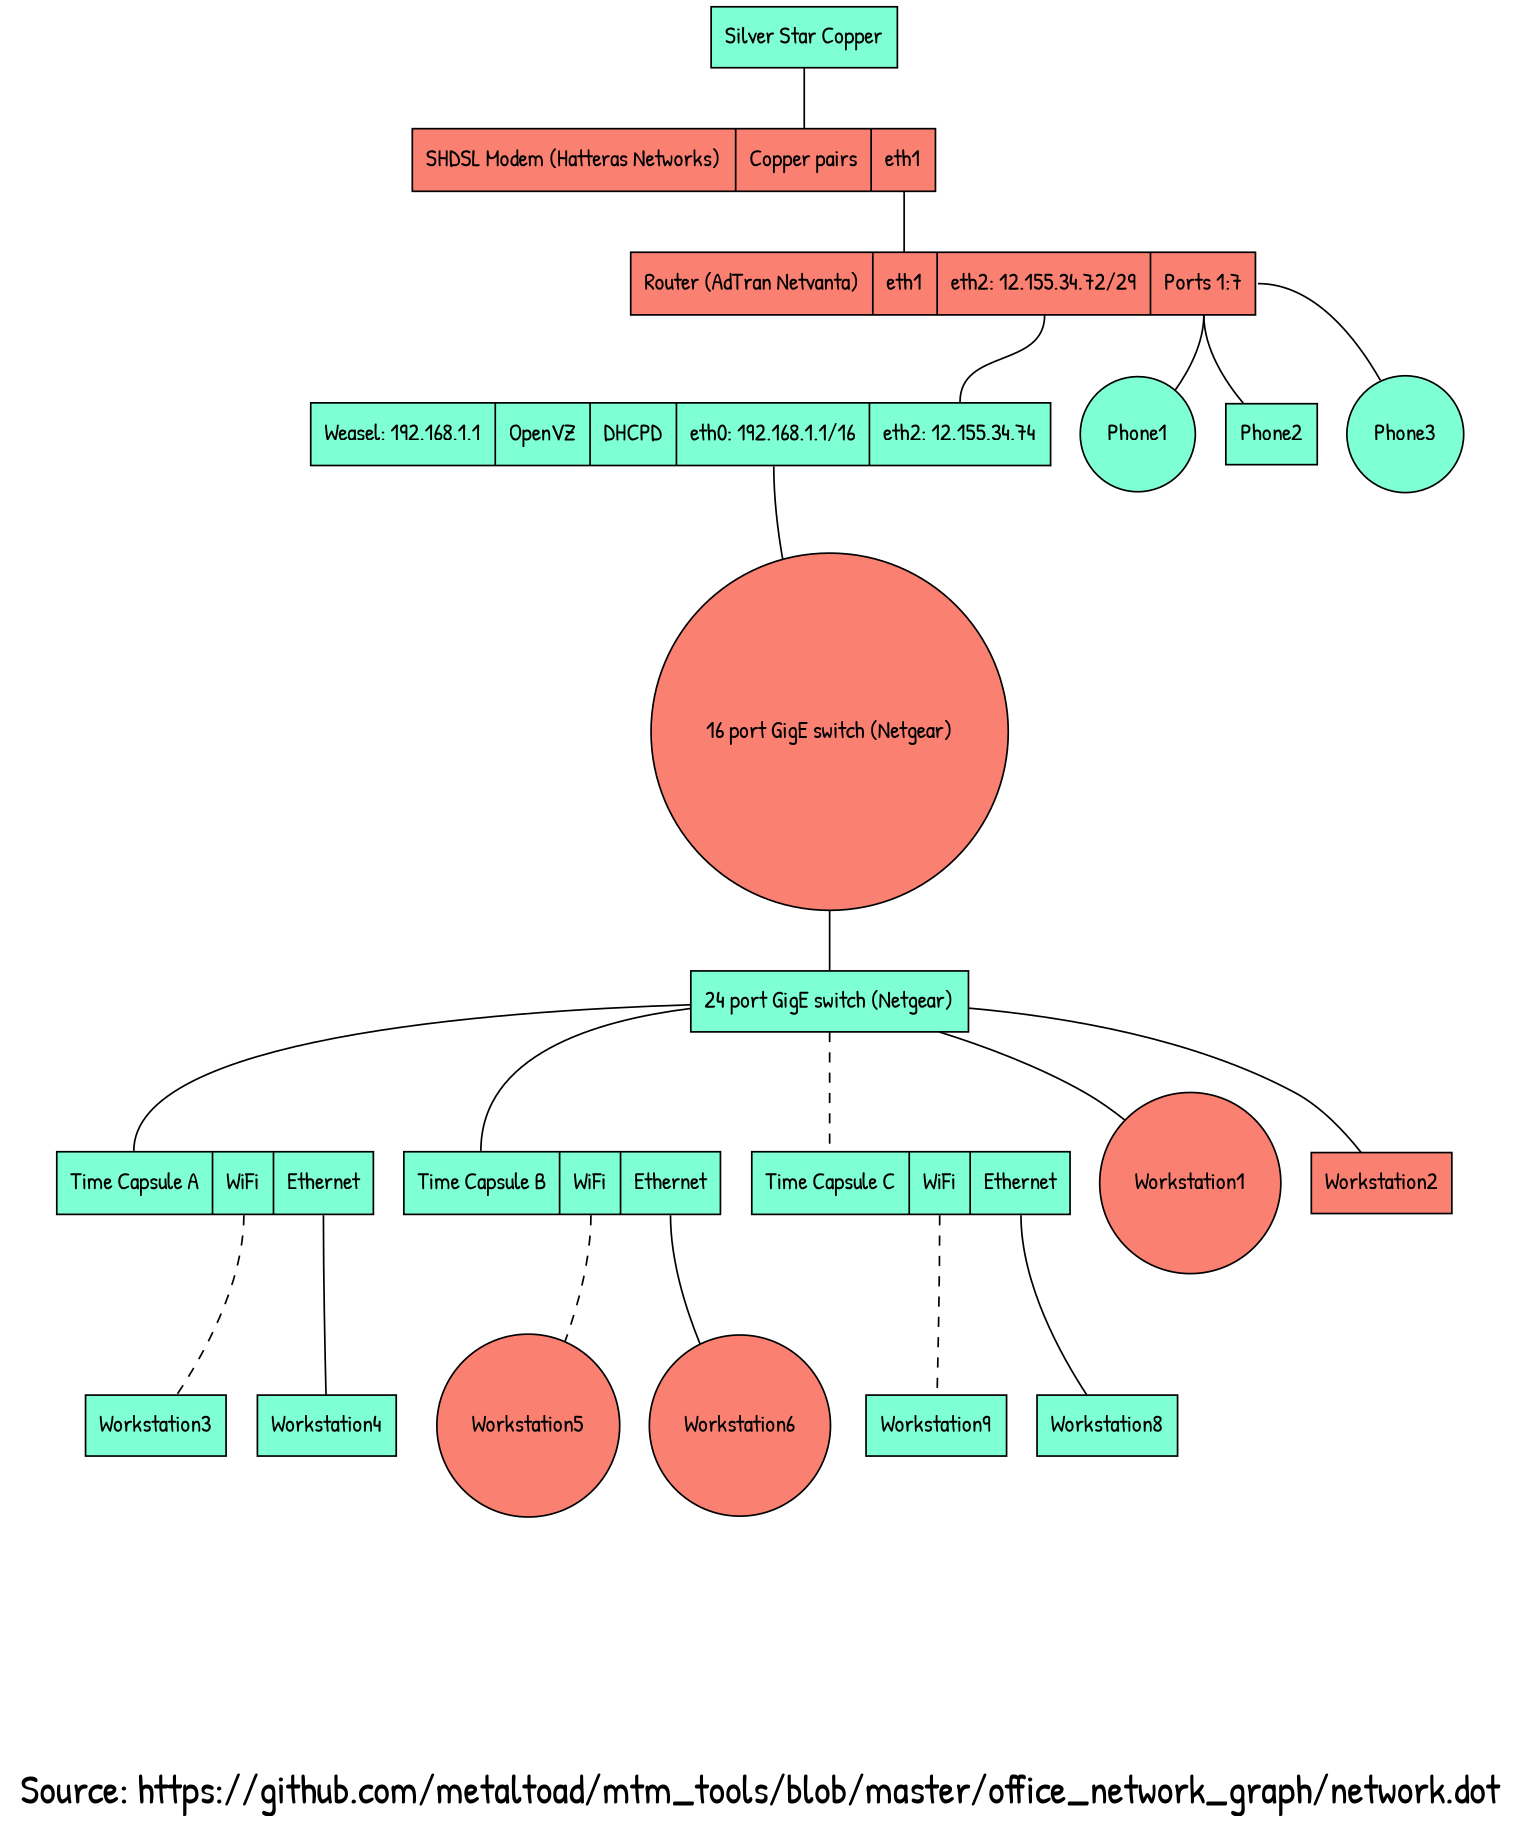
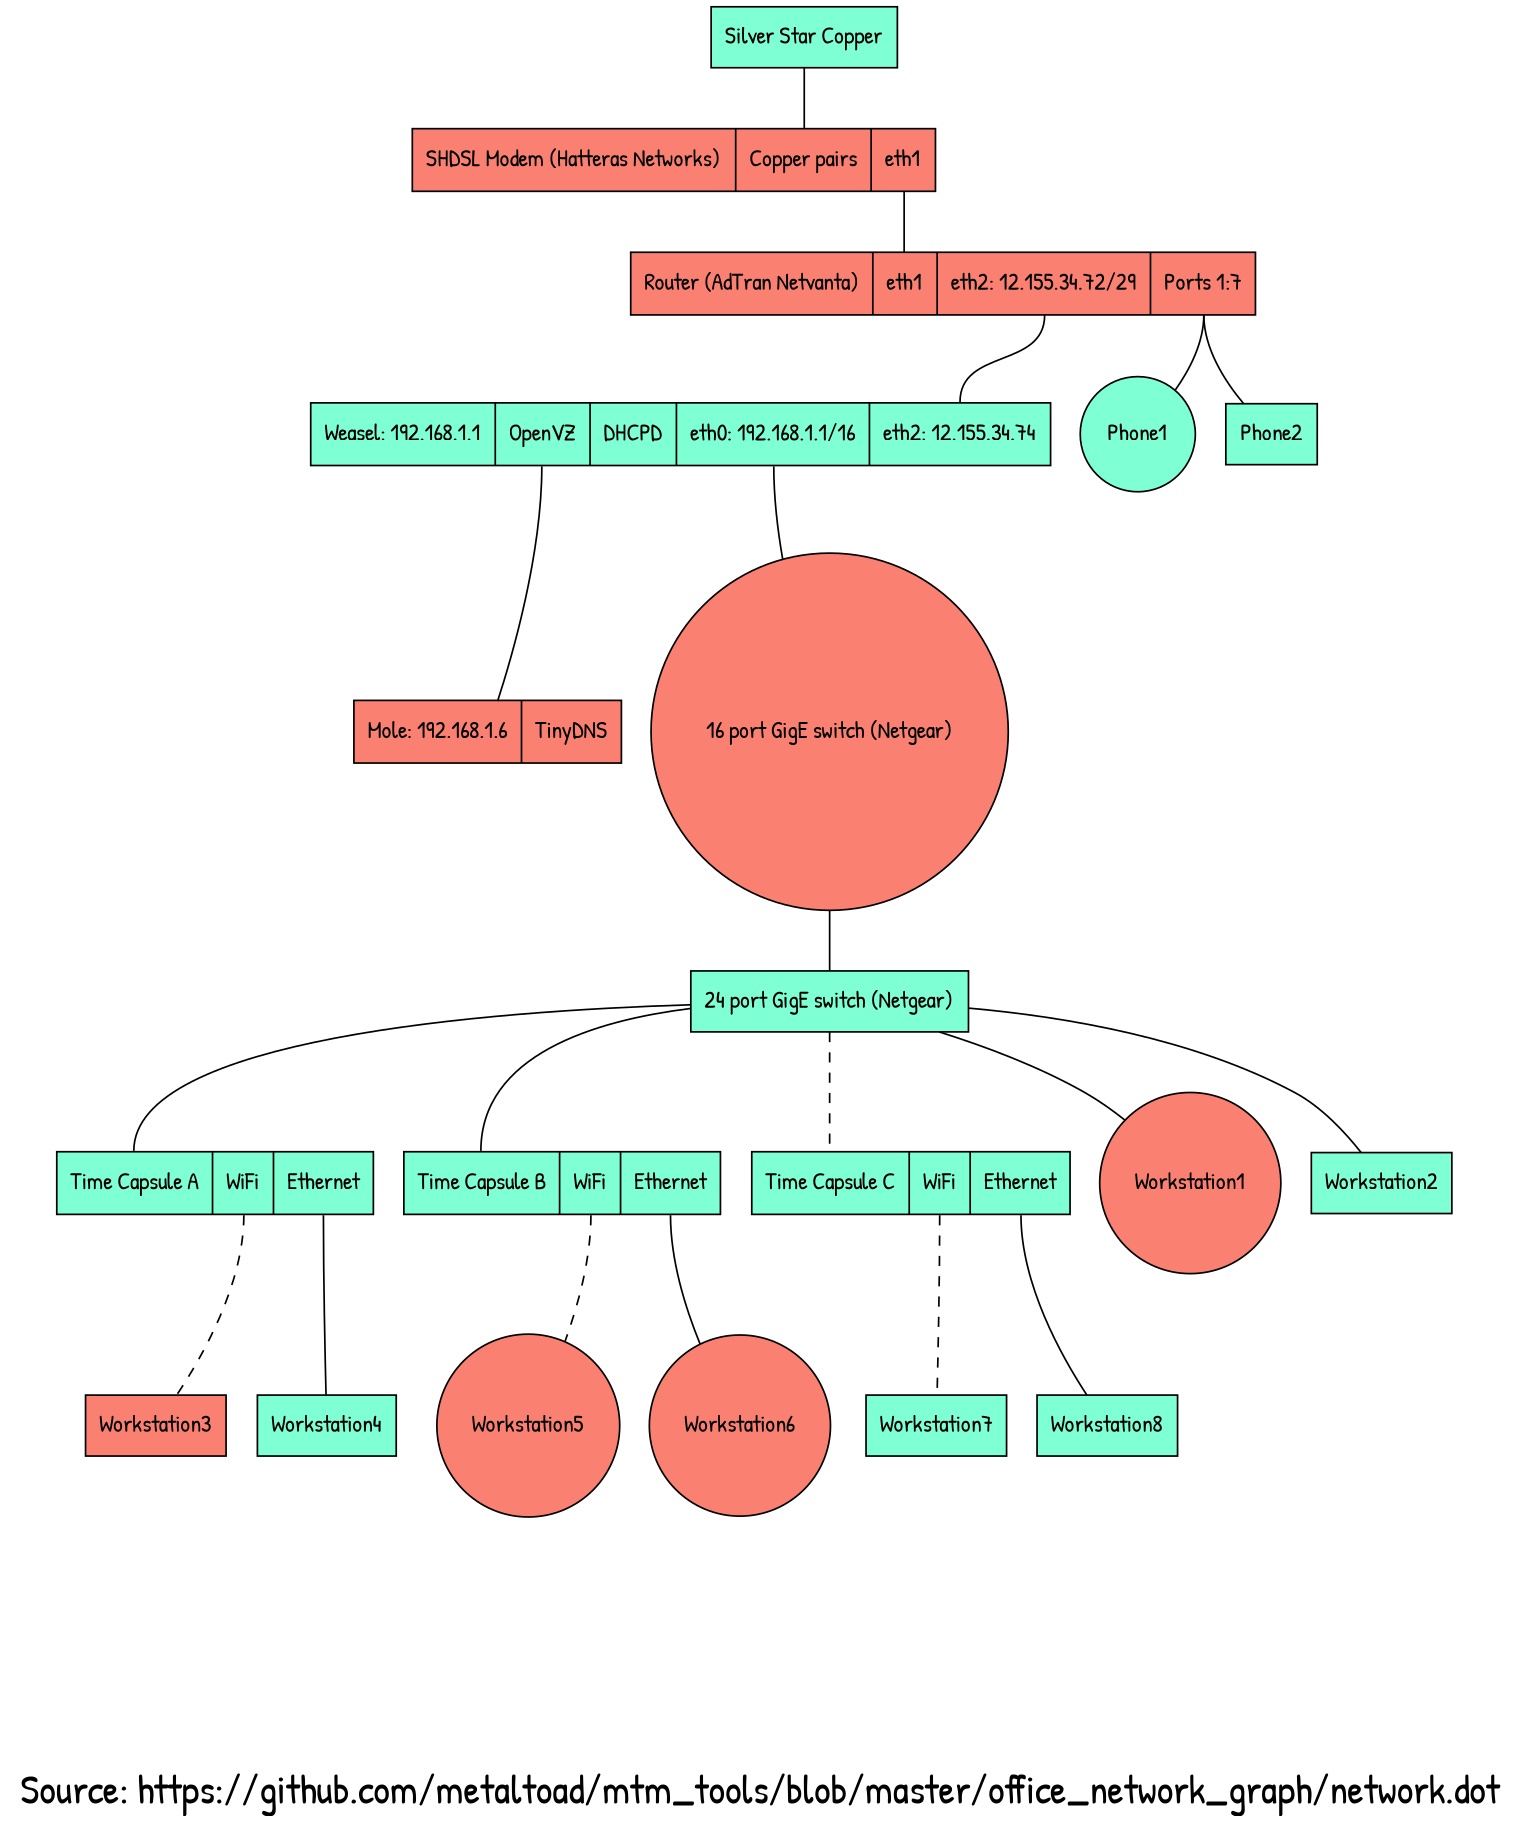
node "Phone3": removed
node "Mole: 192.168.1.6": added
node "Workstation2": fillcolor salmon -> aquamarine
node "Workstation3": fillcolor aquamarine -> salmon
node "Workstation9": label "Workstation9" -> "Workstation7"
